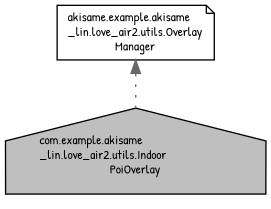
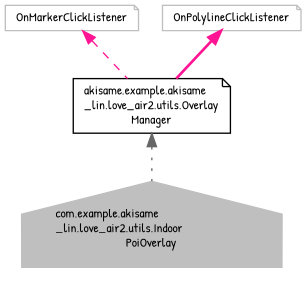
node "OnMarkerClickListener": added
node "OnPolylineClickListener": added
node "com.example.akisame _lin.love_air2.utils.Indoor PoiOverlay": color black -> grey75
